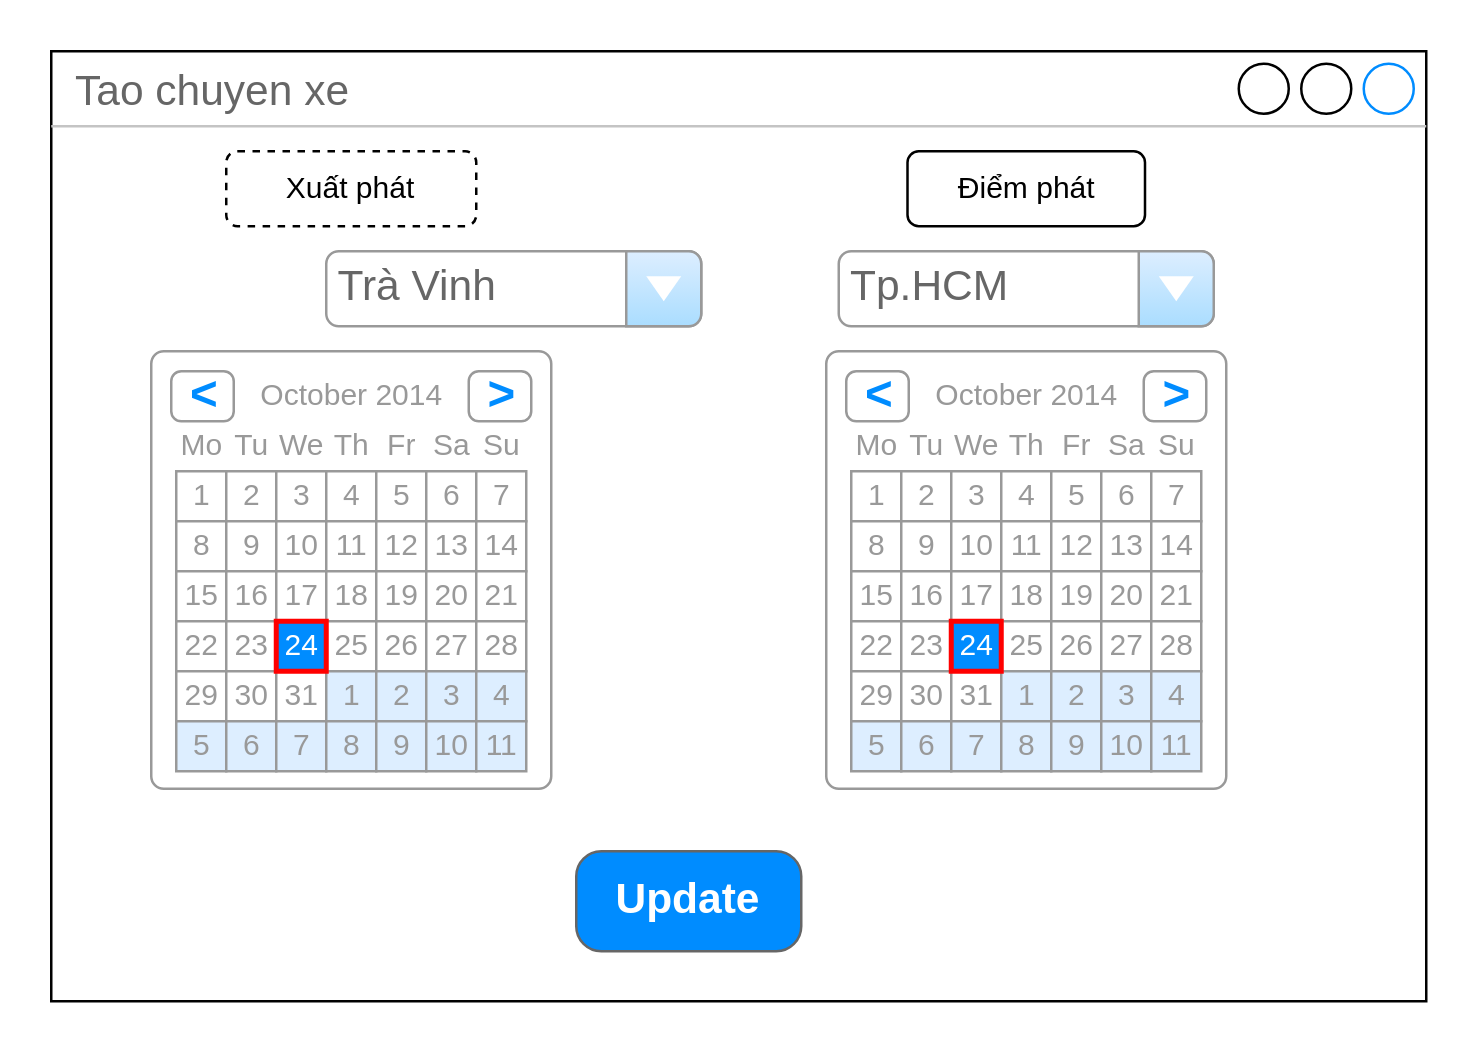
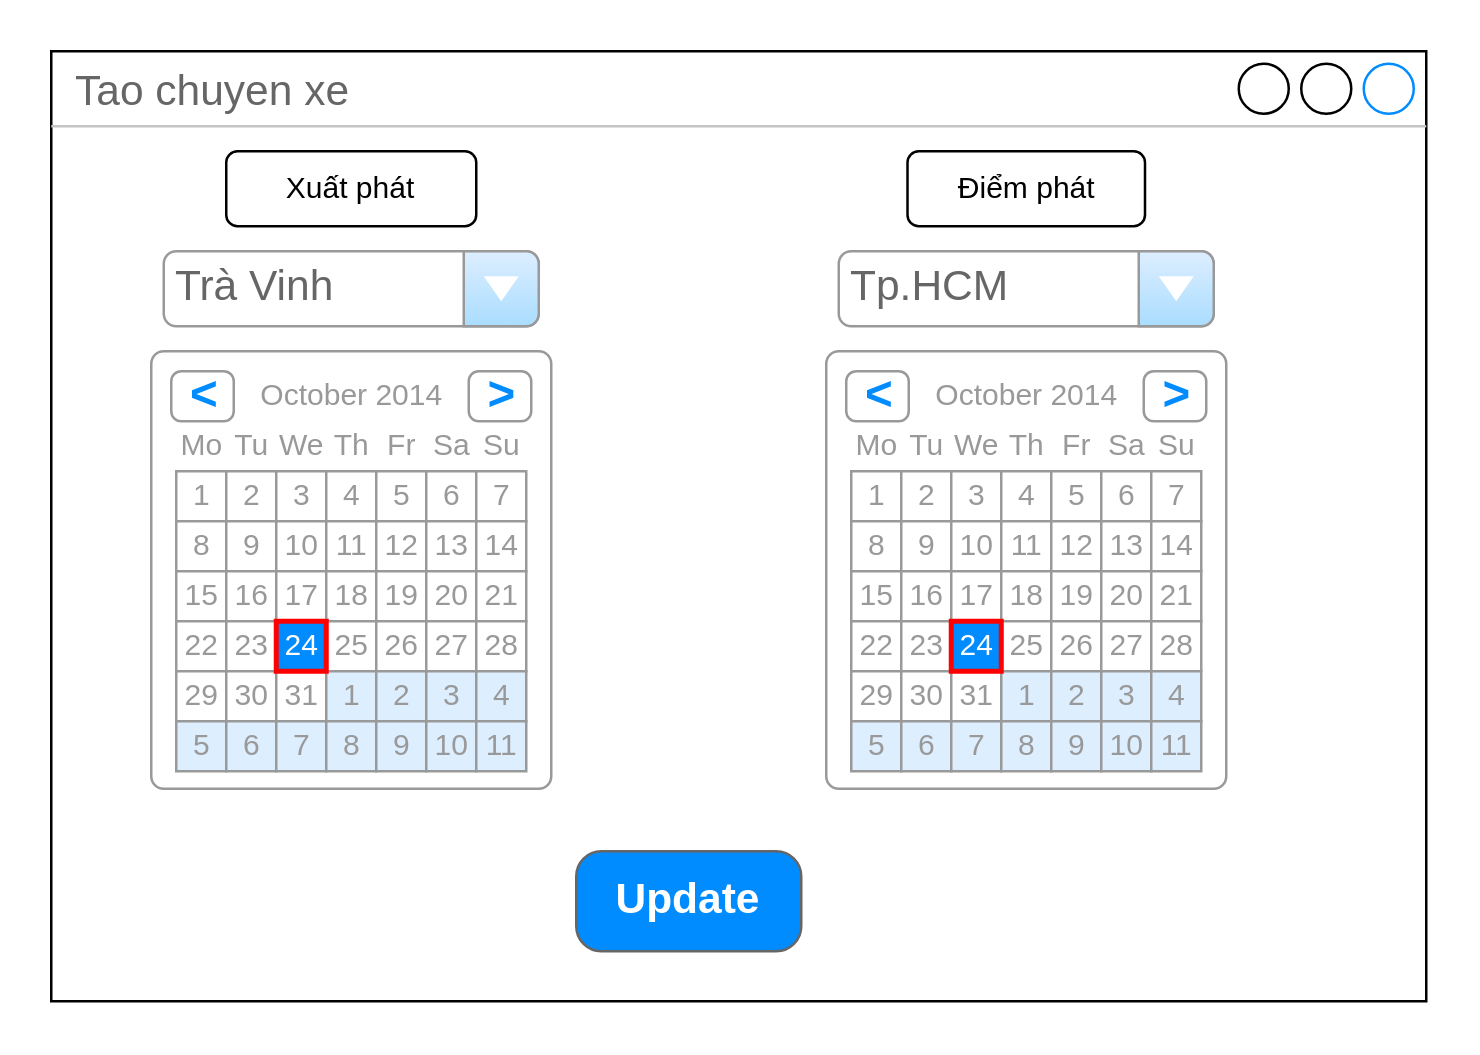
node "Xuất phát": style dashed -> solid
node "Trà Vinh": moved (514, 289) -> (351, 289)
